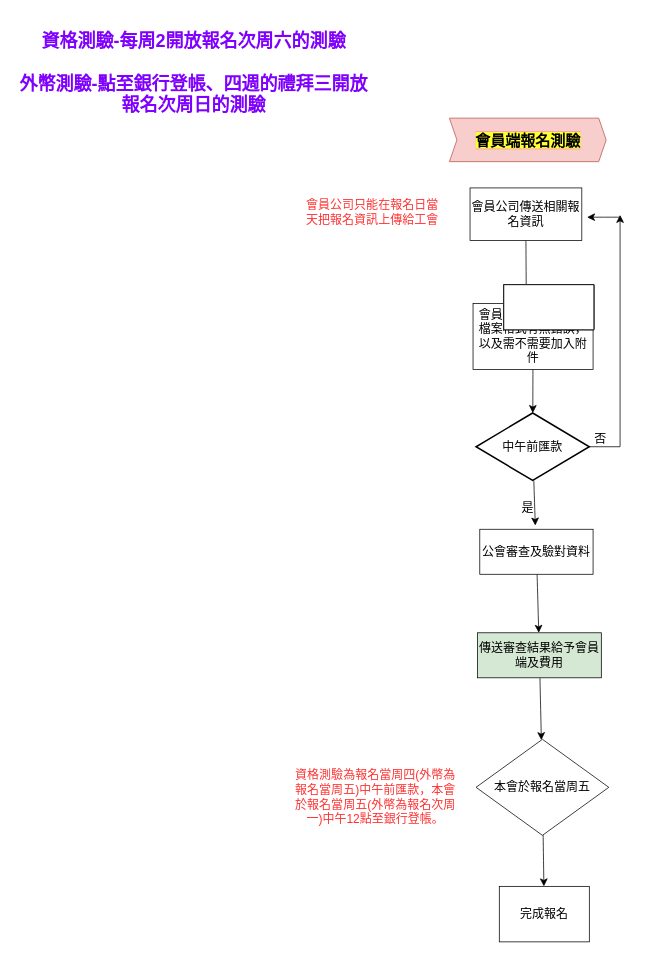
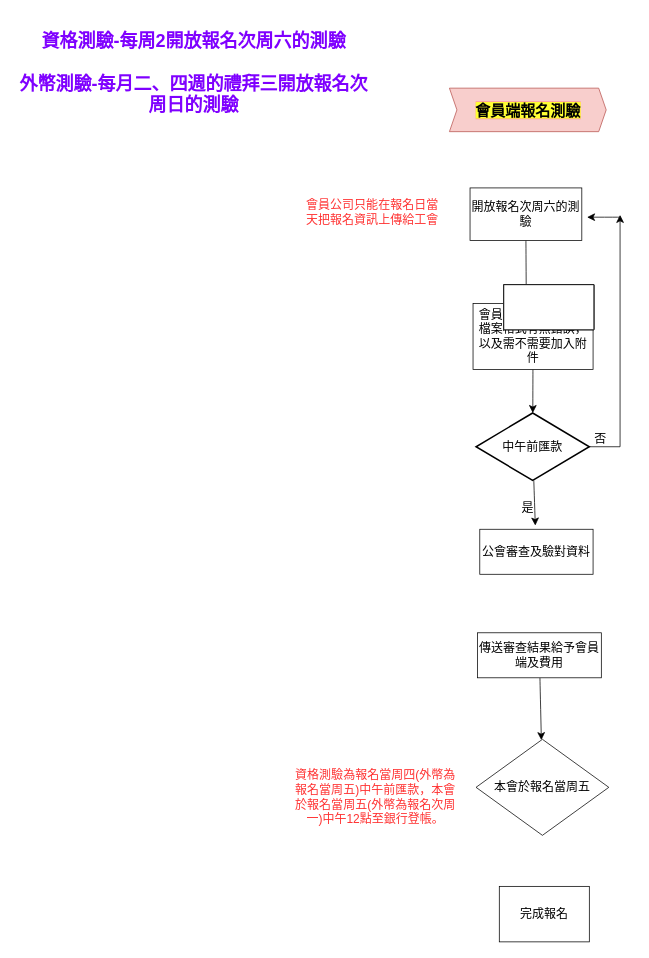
node "資格測驗-每周2開放報名次周六的測驗 外幣測驗-點至銀行登帳、四週的禮拜三開放報名次周日的測驗": label "資格測驗-每周2開放報名次周六的測驗 外幣測驗-點至銀行登帳、四週的禮拜三開放報名次周日的測驗" -> "資格測驗-每周2開放報名次周六的測驗 外幣測驗-每月二、四週的禮拜三開放報名次周日的測驗"
node "會員端報名測驗": moved (528, 140) -> (528, 110)
node "會員公司傳送相關報名資訊": label "會員公司傳送相關報名資訊" -> "開放報名次周六的測驗"
edge "公會審查及驗對資料" -> "傳送審查結果給予會員端及費用": removed
node "傳送審查結果給予會員端及費用": fillcolor #d5e8d4 -> #ffffff
edge "本會於報名當周五" -> "完成報名": removed
